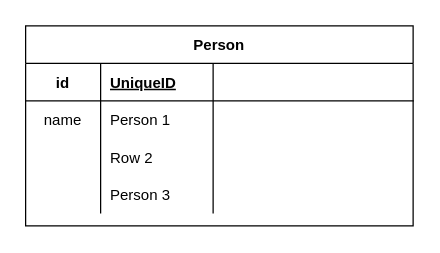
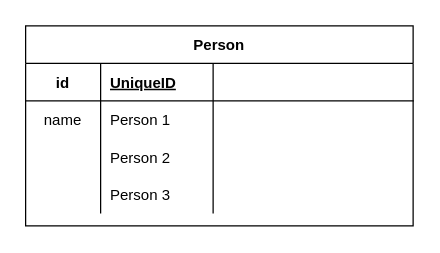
node "Row 2": label "Row 2" -> "Person 2"
